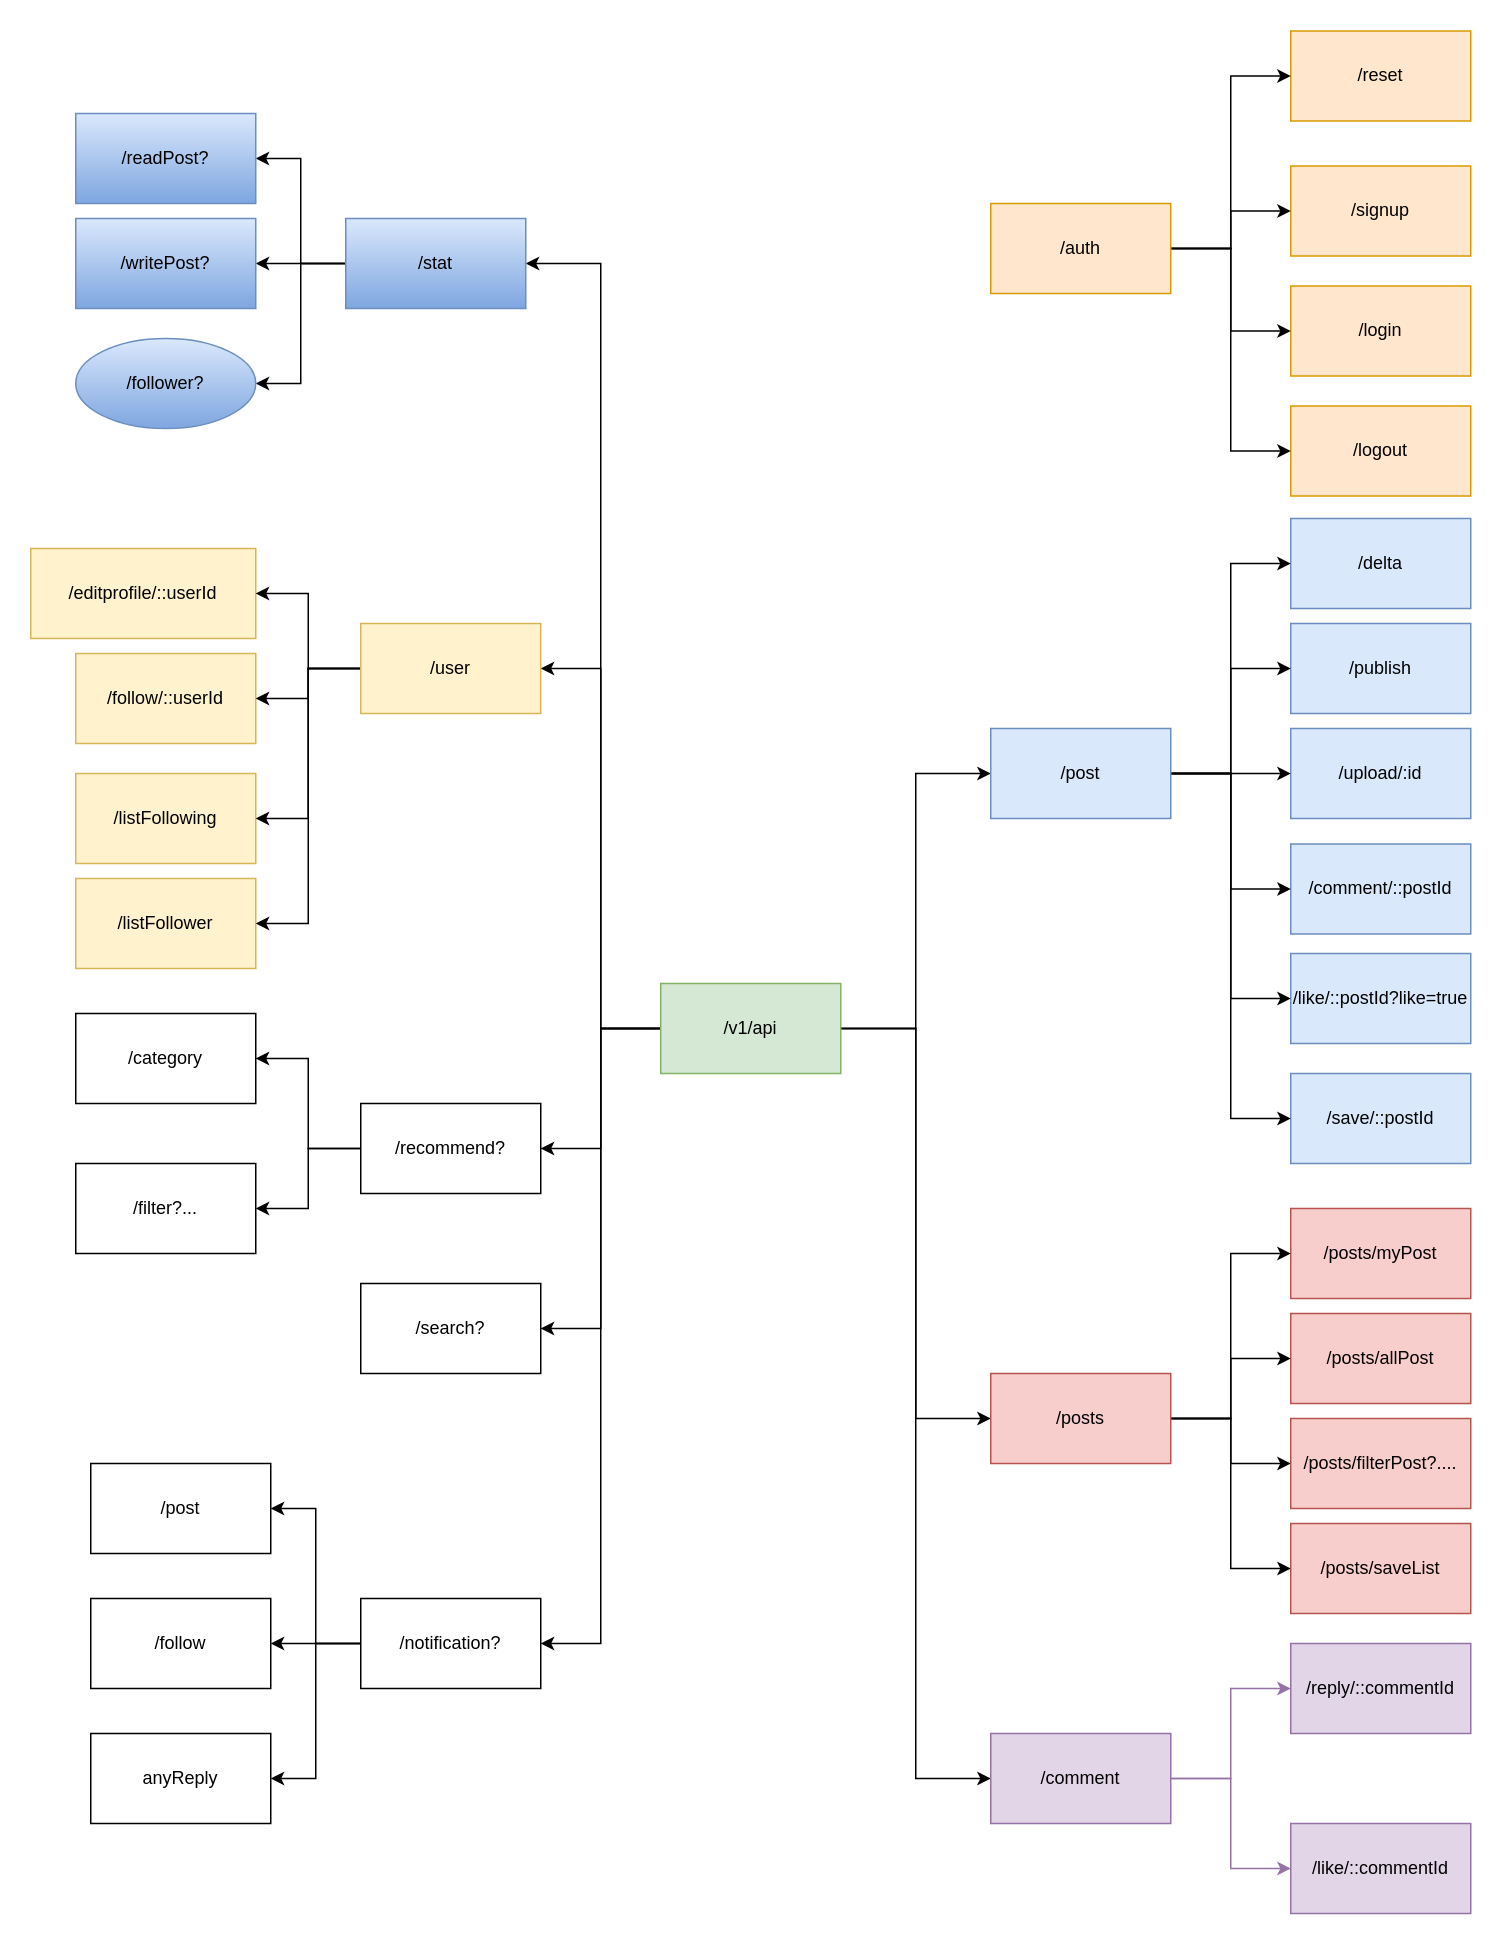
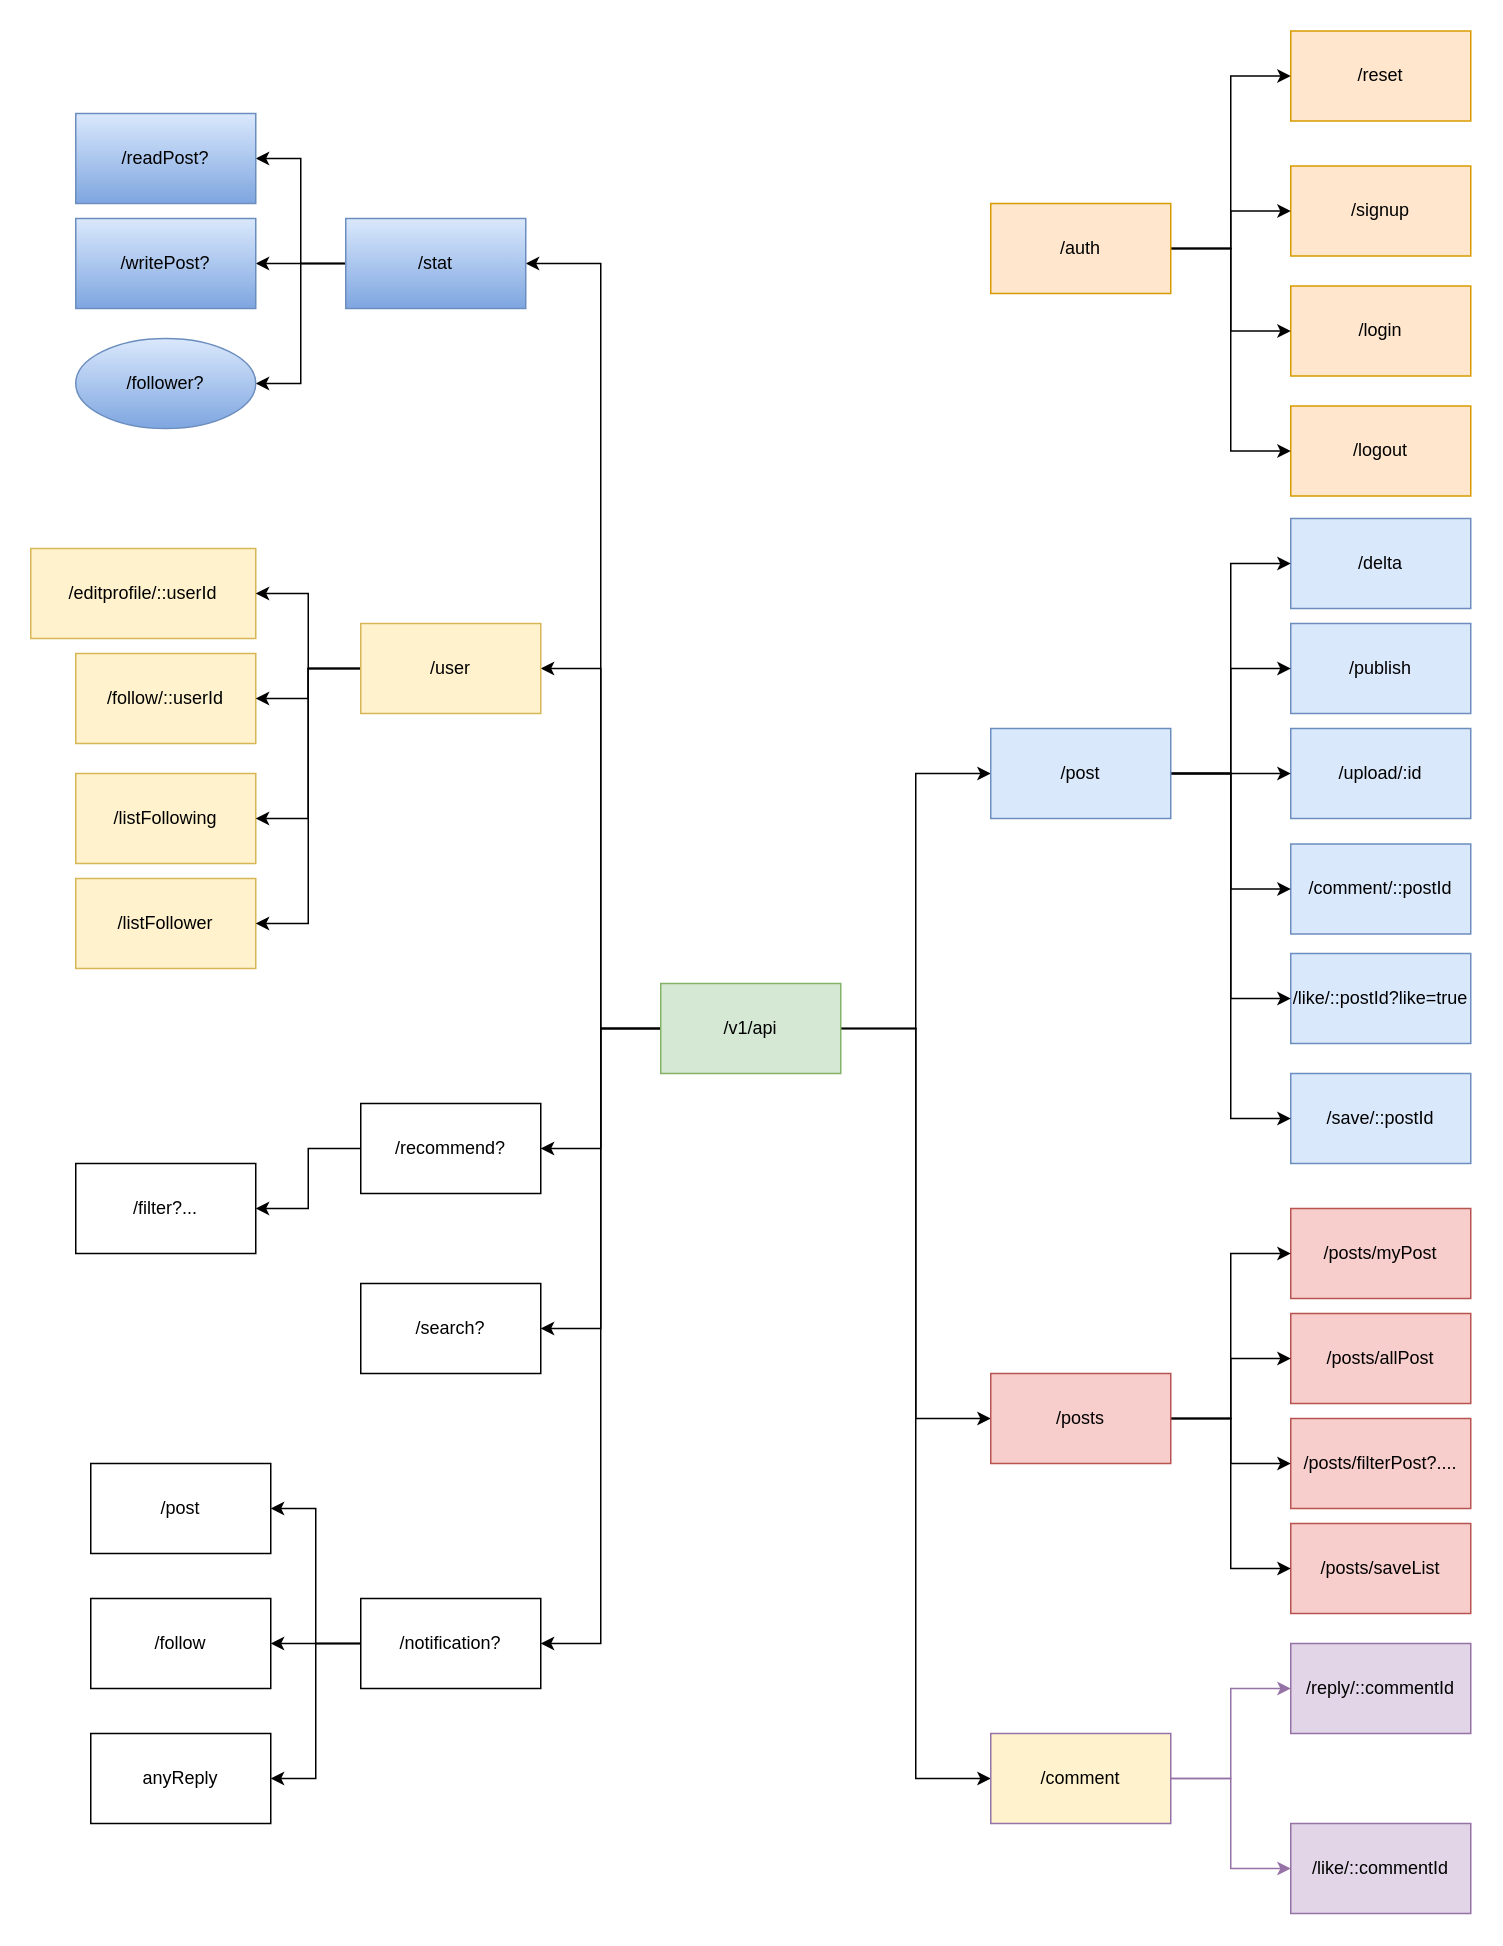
node "/category": removed
edge "/recommend?" -> "/category": removed
node "/comment": fillcolor #e1d5e7 -> #fff2cc
